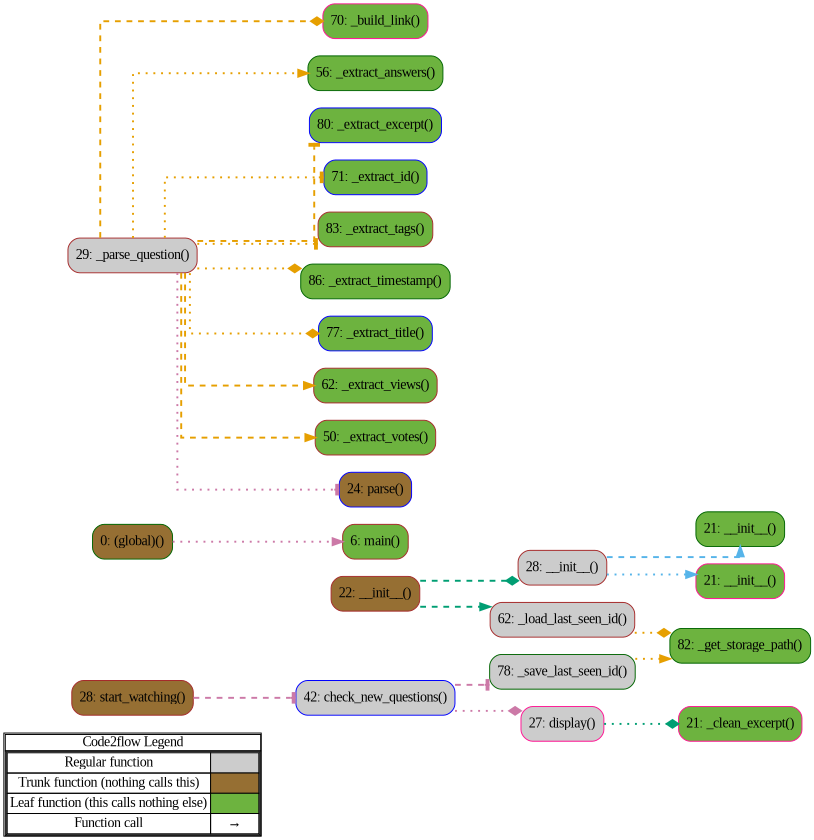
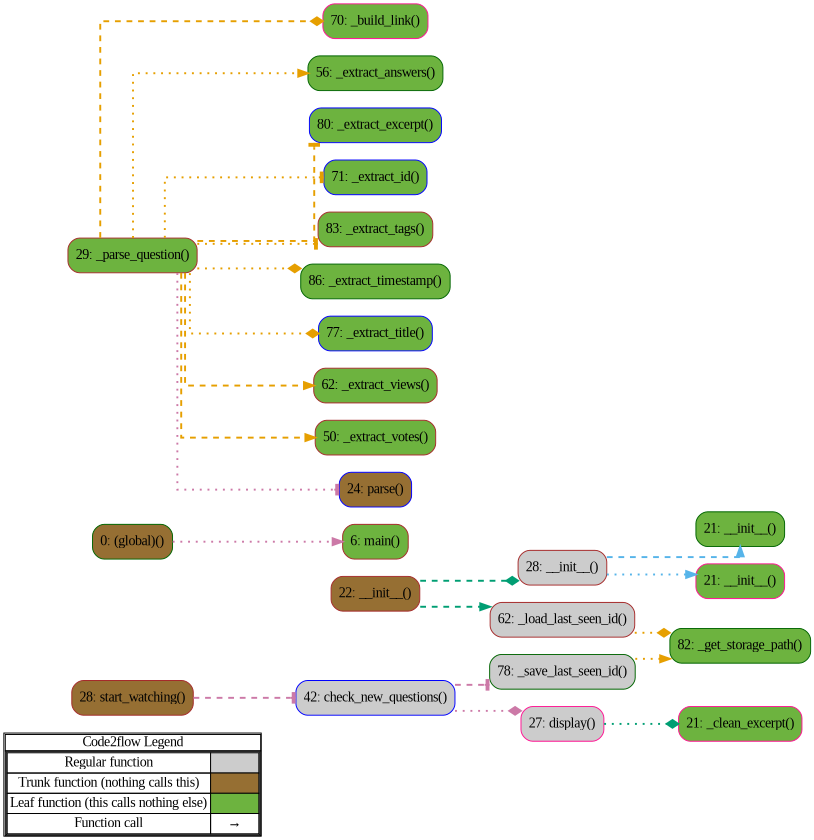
node "29: _parse_question()": fillcolor #cccccc -> #6db33f
